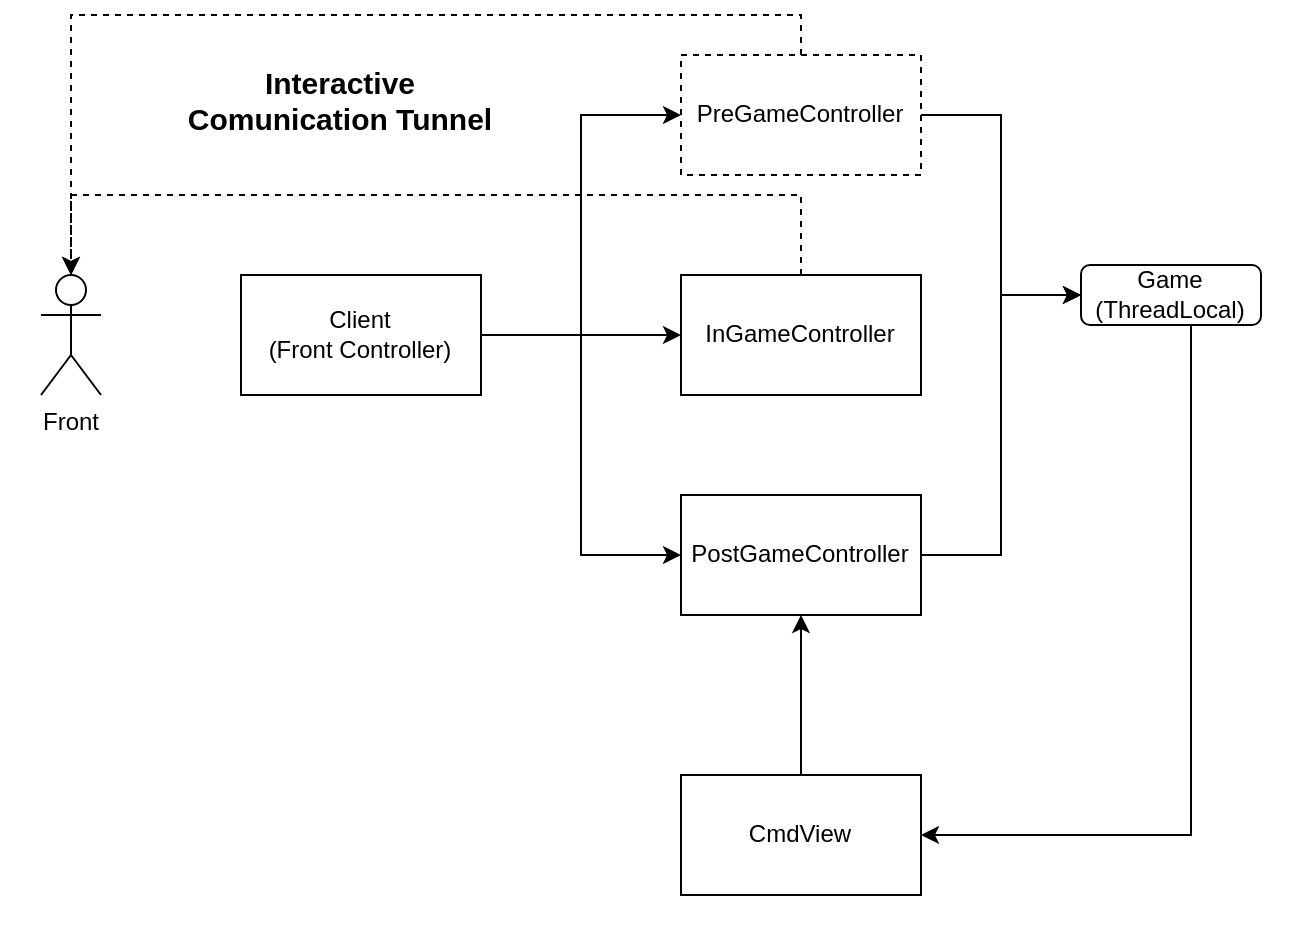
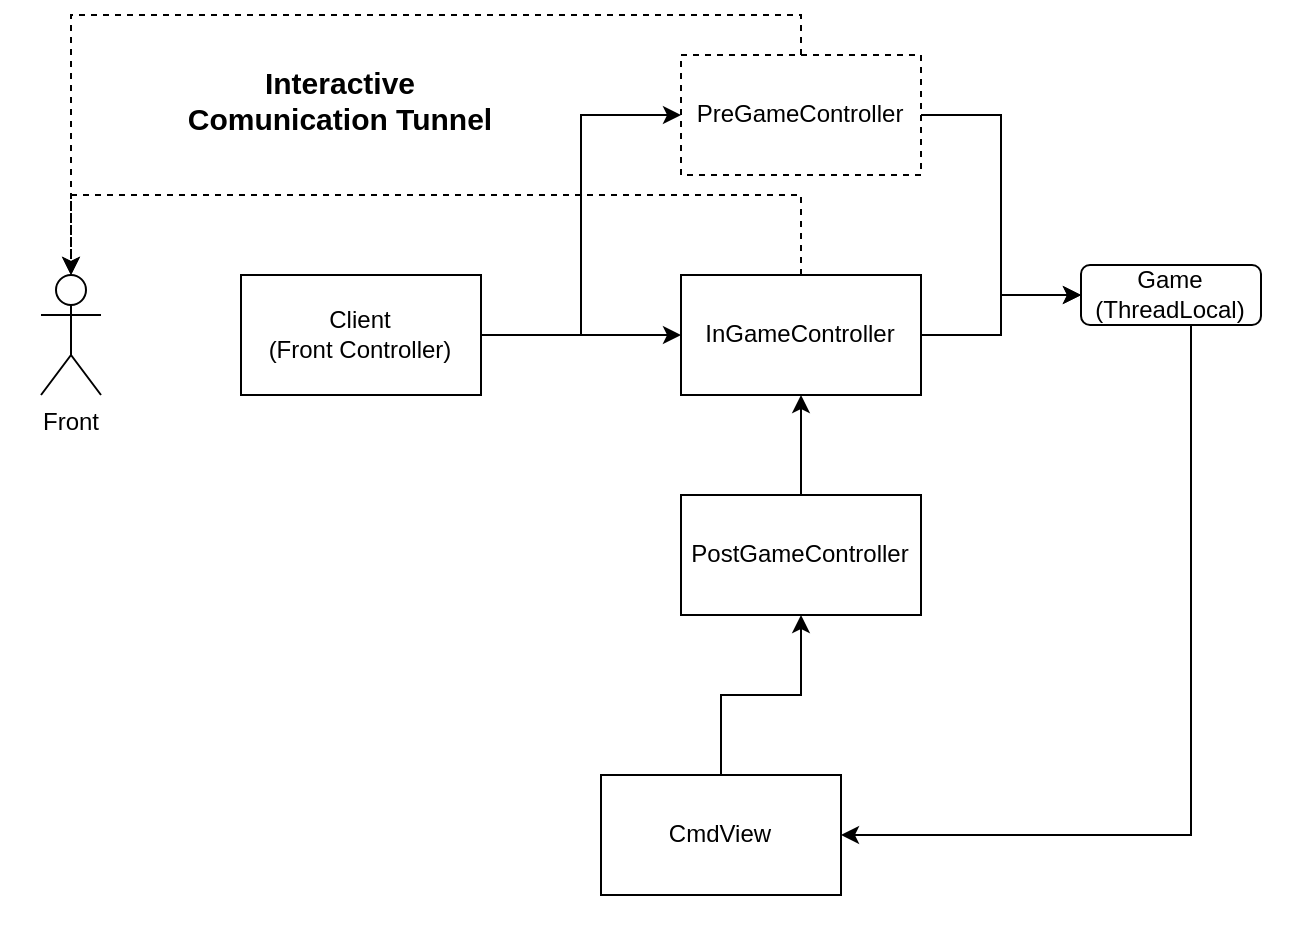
edge "InGameController" -> "Game (ThreadLocal)": added
edge "PostGameController" -> "Game (ThreadLocal)": now "PostGameController" -> "InGameController"
edge "Client (Front Controller)" -> "PostGameController": removed
node "CmdView": moved (801, 835) -> (721, 835)
